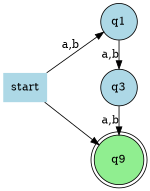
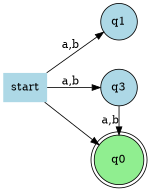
edge "q1" -> "q3": now "start" -> "q3"
node "q9": label "q9" -> "q0"
